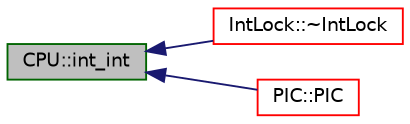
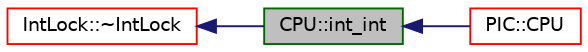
edge "IntLock::~IntLock" -> "CPU::int_int": reversed
node "PIC::PIC": label "PIC::PIC" -> "PIC::CPU"
